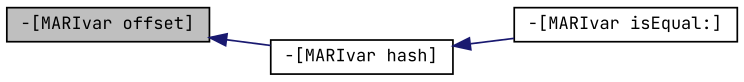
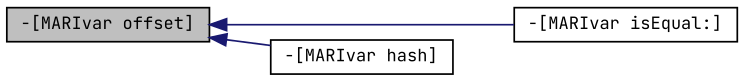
edge "-[MARIvar isEqual:]" -> "-[MARIvar hash]": now "-[MARIvar isEqual:]" -> "-[MARIvar offset]"
